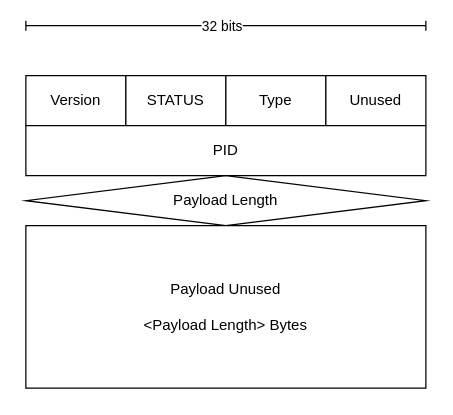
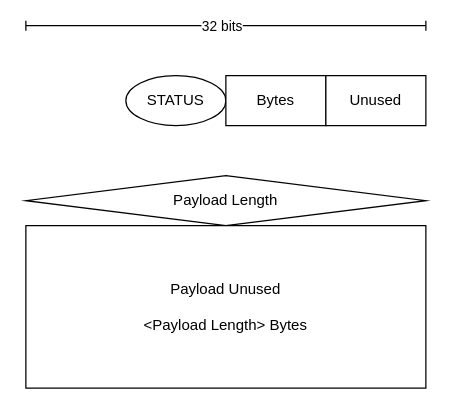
node "Version": removed
node "STATUS": shape rectangle -> ellipse
node "Type": label "Type" -> "Bytes"
node "PID": removed
